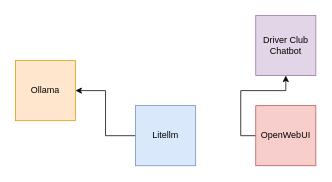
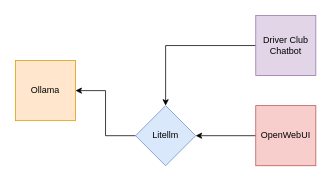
edge "Driver Club Chatbot" -> "Litellm": added
edge "OpenWebUI" -> "Driver Club Chatbot": now "OpenWebUI" -> "Litellm"
node "Litellm": shape rectangle -> diamond
